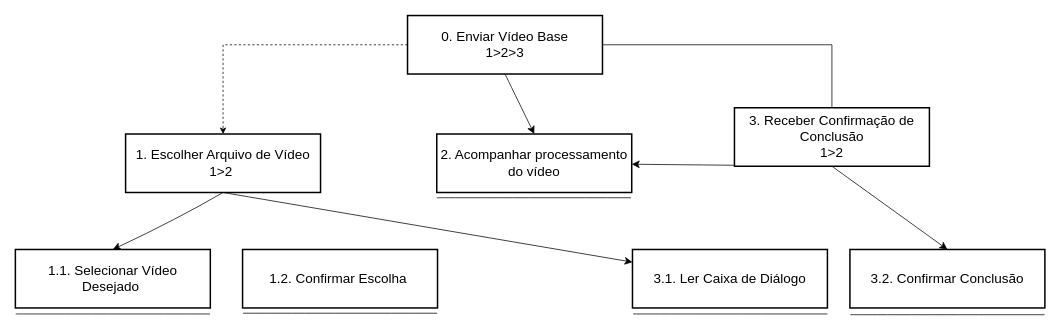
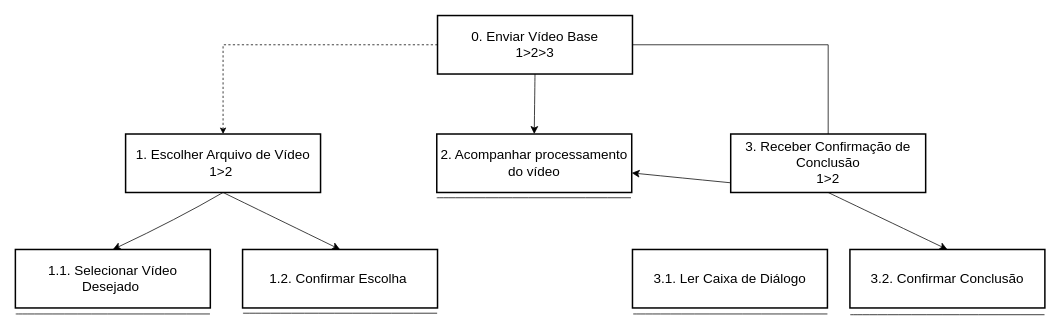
node "0. Enviar Vídeo Base 1>2>3": moved (505, 45) -> (535, 45)
node "3. Receber Confirmação de Conclusão 1>2": moved (832, 137) -> (828, 163)
edge "1. Escolher Arquivo de Vídeo 1>2" -> "3.1. Ler Caixa de Diálogo": now "1. Escolher Arquivo de Vídeo 1>2" -> "1.2. Confirmar Escolha"
